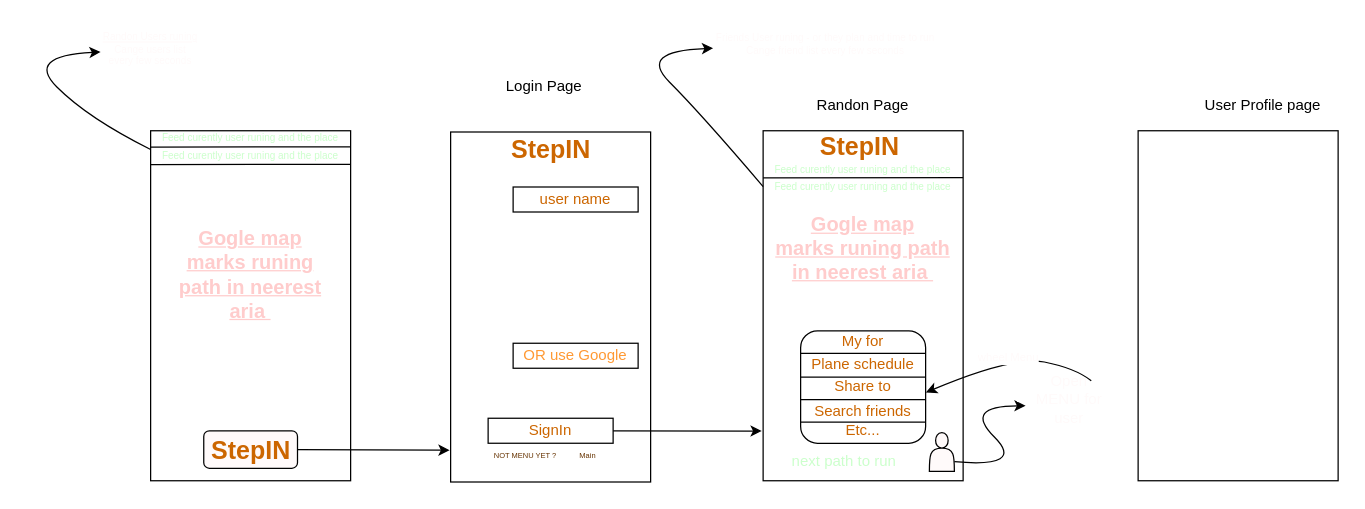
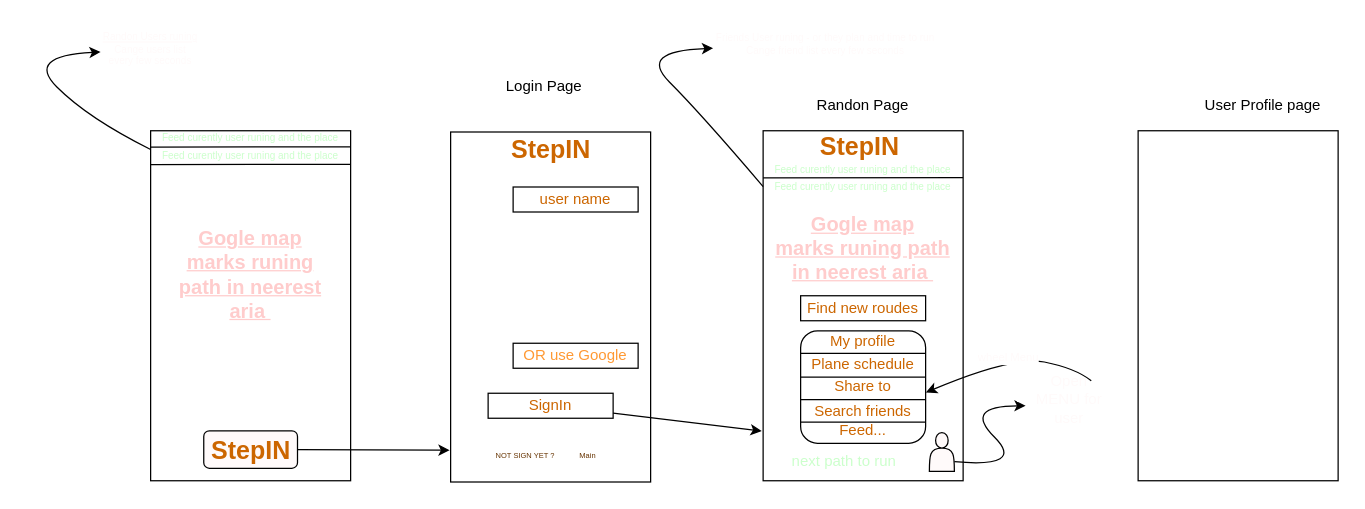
node "Find new roudes": added
node "My for": label "My for" -> "My profile"
node "SignIn": moved (551, 431) -> (551, 406)
node "Etc...": label "Etc..." -> "Feed..."
node "NOT MENU YET ?": label "NOT MENU YET ?" -> "NOT SIGN YET ?"
